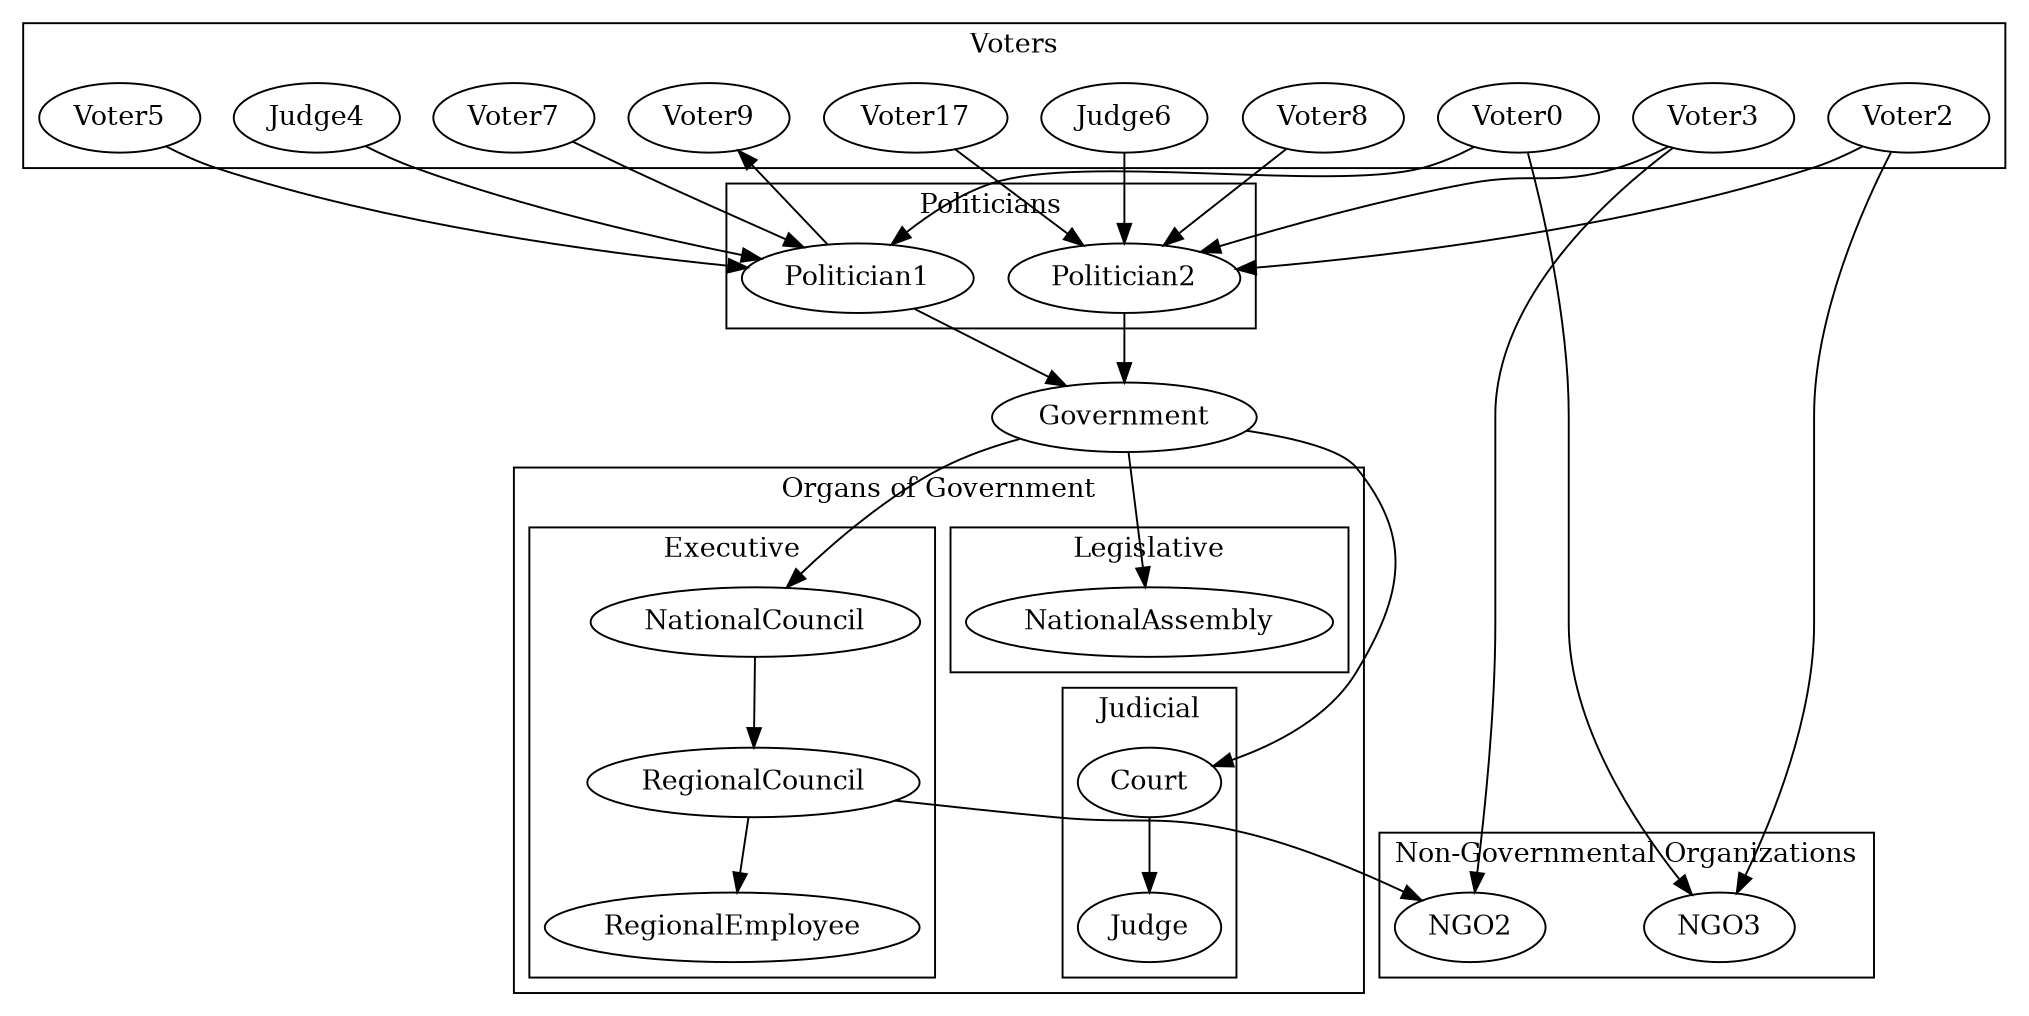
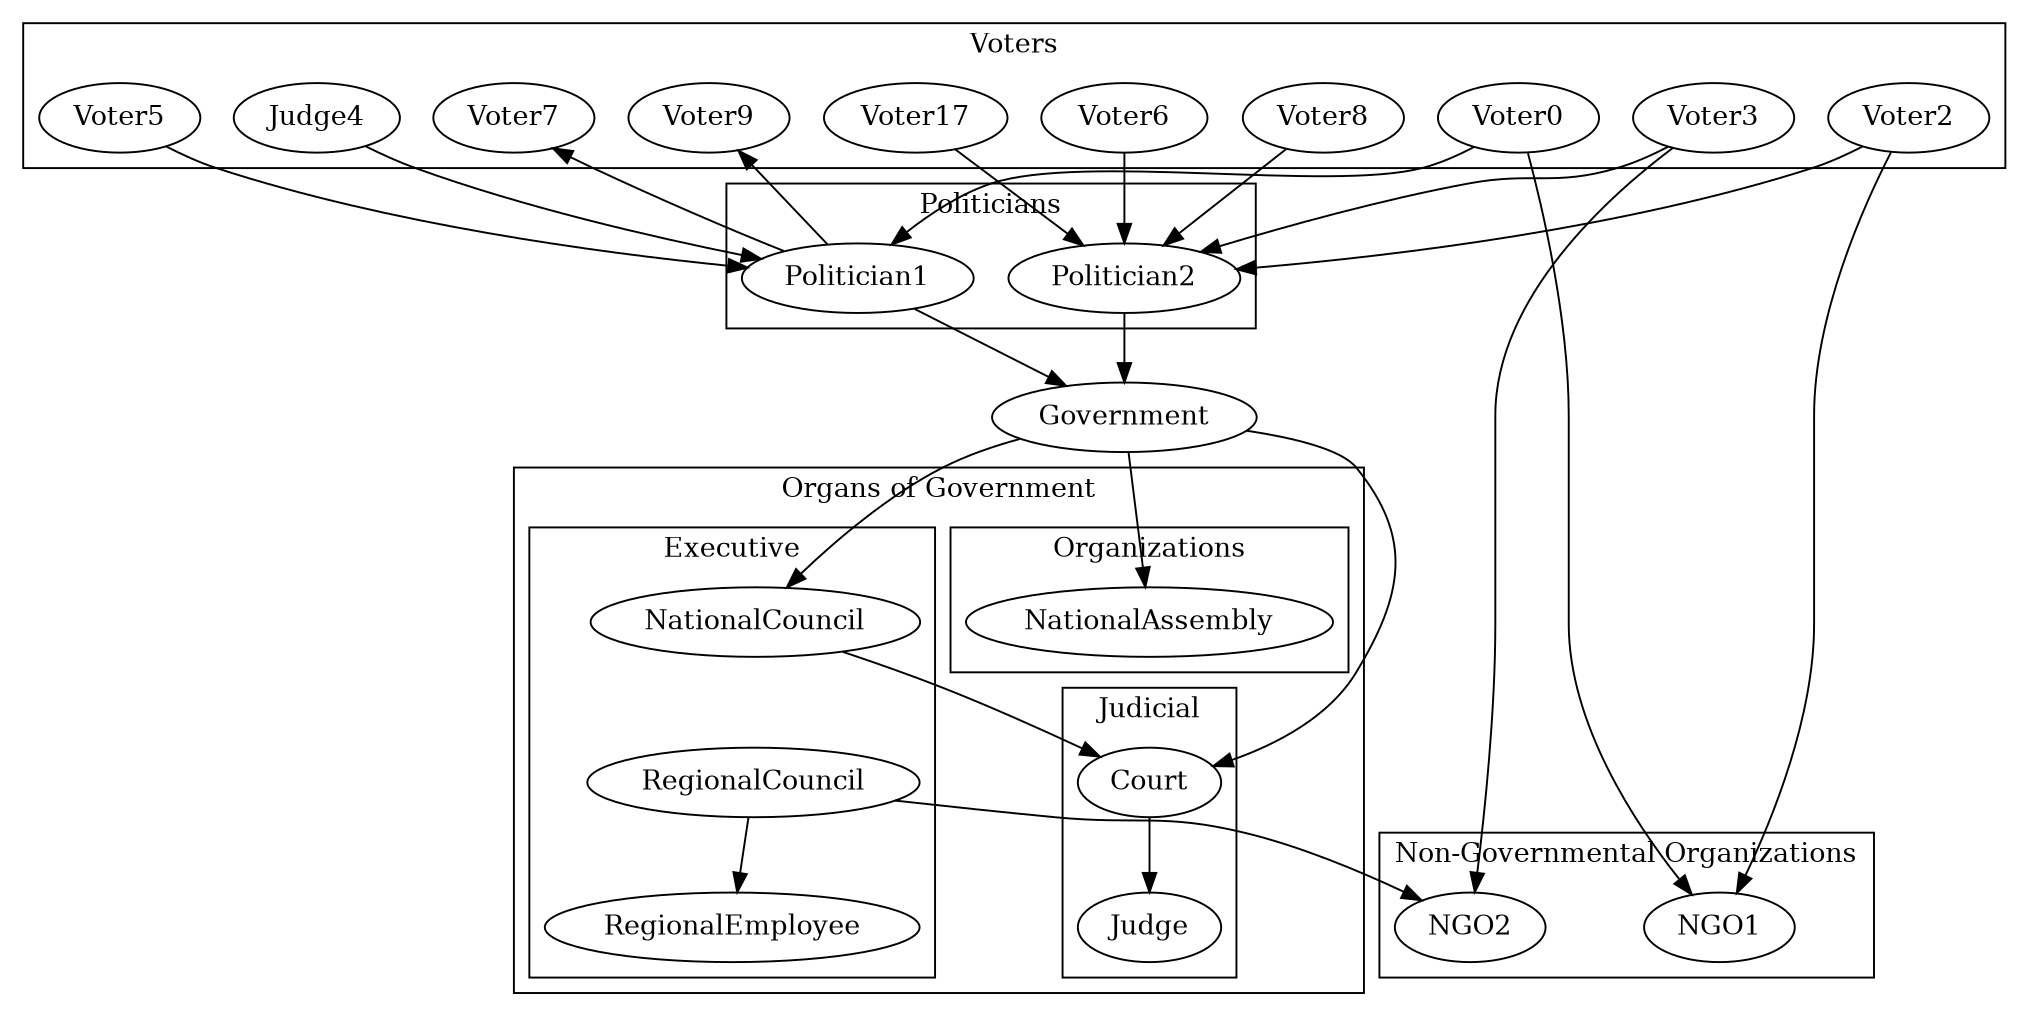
node "Judge6": label "Judge6" -> "Voter6"
edge "Voter7" -> "Politician1": reversed
cluster "Legislative": label "Legislative" -> "Organizations"
edge "NationalCouncil" -> "RegionalCouncil": now "NationalCouncil" -> "Court"
node "NGO3": label "NGO3" -> "NGO1"
